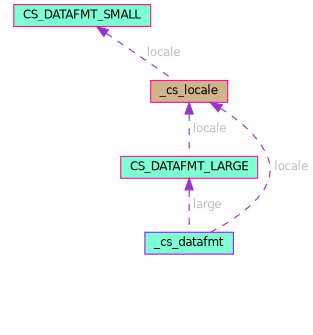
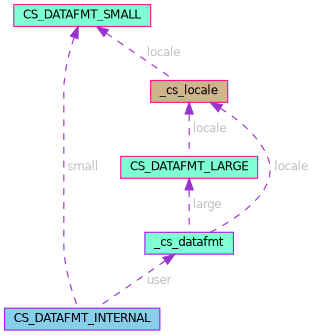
node "CS_DATAFMT_INTERNAL": added
